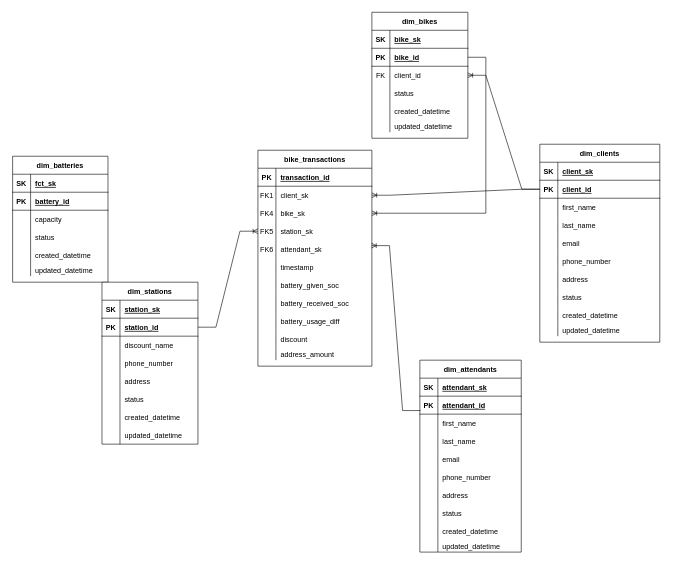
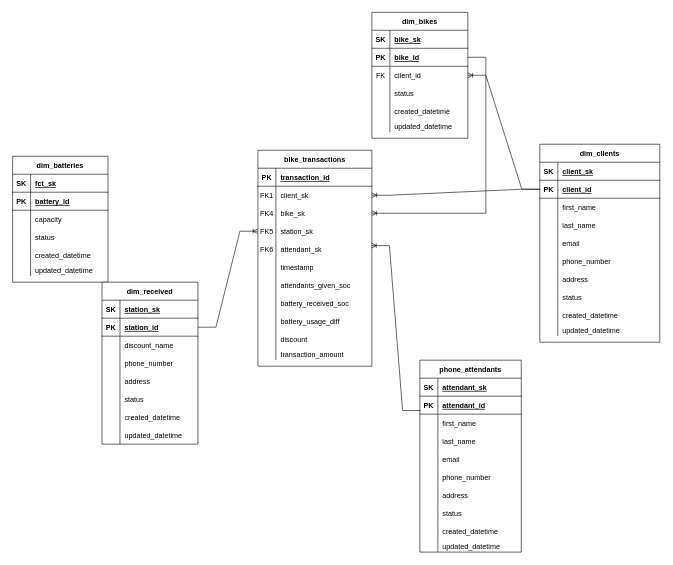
node "battery_given_soc": label "battery_given_soc" -> "attendants_given_soc"
node "dim_stations": label "dim_stations" -> "dim_received"
node "address_amount": label "address_amount" -> "transaction_amount"
node "dim_attendants": label "dim_attendants" -> "phone_attendants"
